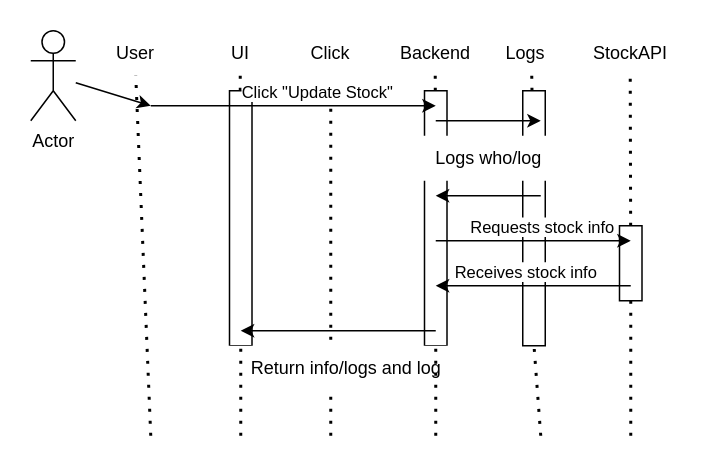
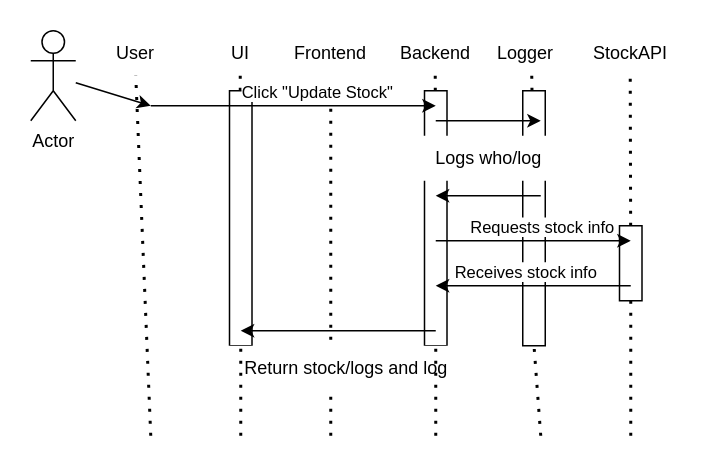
node "Click": label "Click" -> "Frontend"
node "Logs": label "Logs" -> "Logger"
node "Return info/logs and log": label "Return info/logs and log" -> "Return stock/logs and log"
